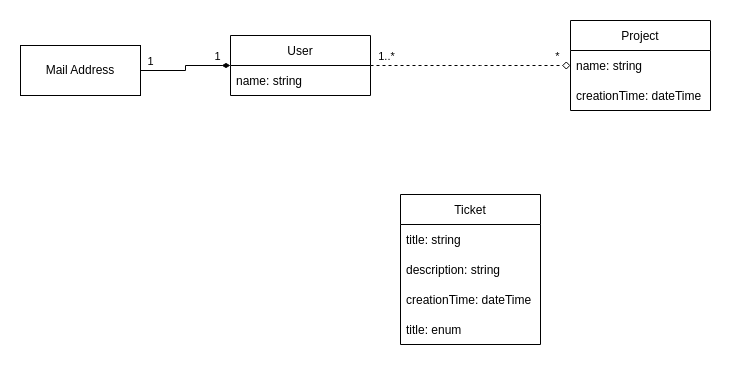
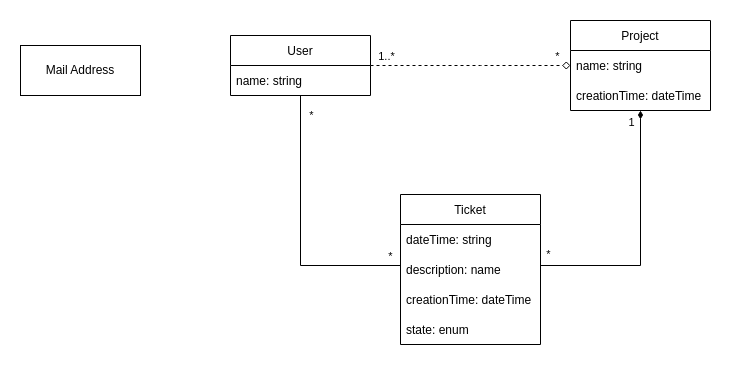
edge "Mail Address" -> "User": removed, labels "1", "1"
edge "User" -- "Ticket": added, labels "*", "*"
node "title: string": label "title: string" -> "dateTime: string"
edge "Ticket" -> "Project": added, labels "*", "1"
node "description: string": label "description: string" -> "description: name"
node "title: enum": label "title: enum" -> "state: enum"
